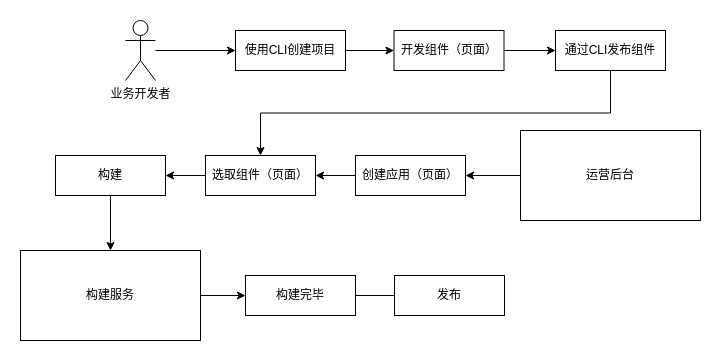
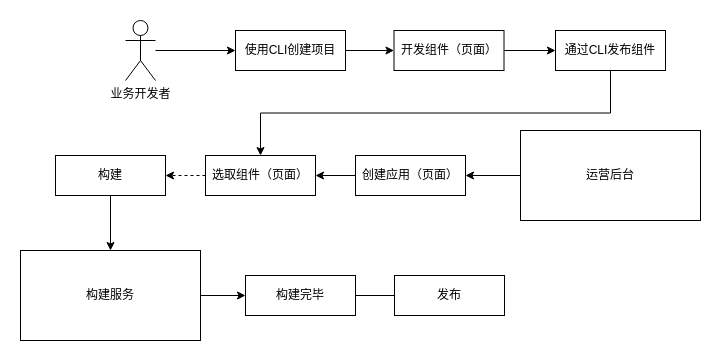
edge "选取组件（页面）" -> "构建": style solid -> dashed
